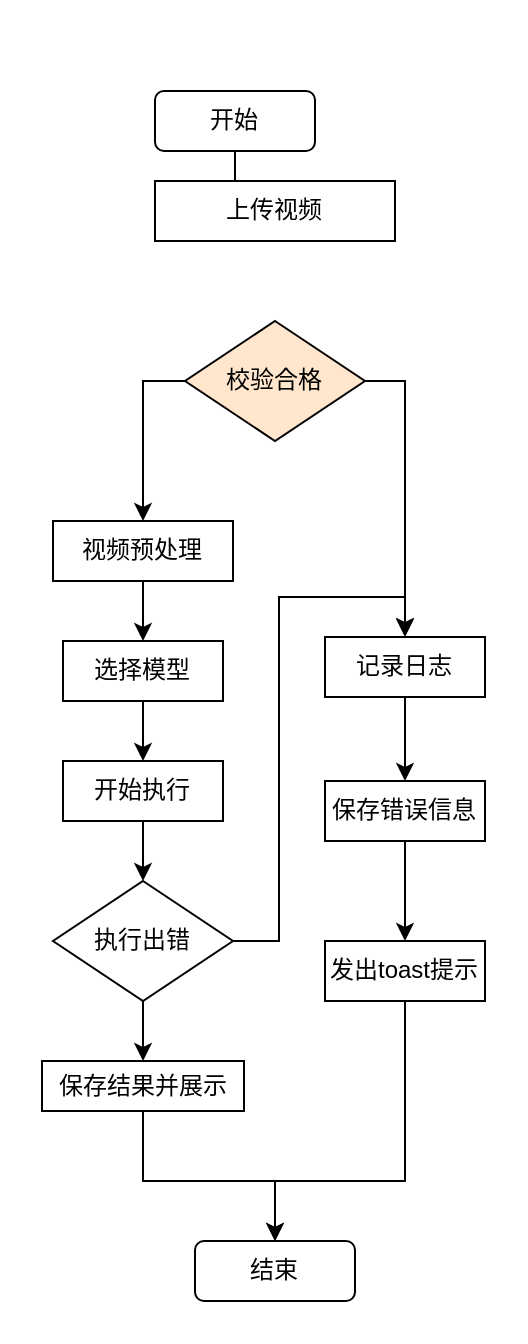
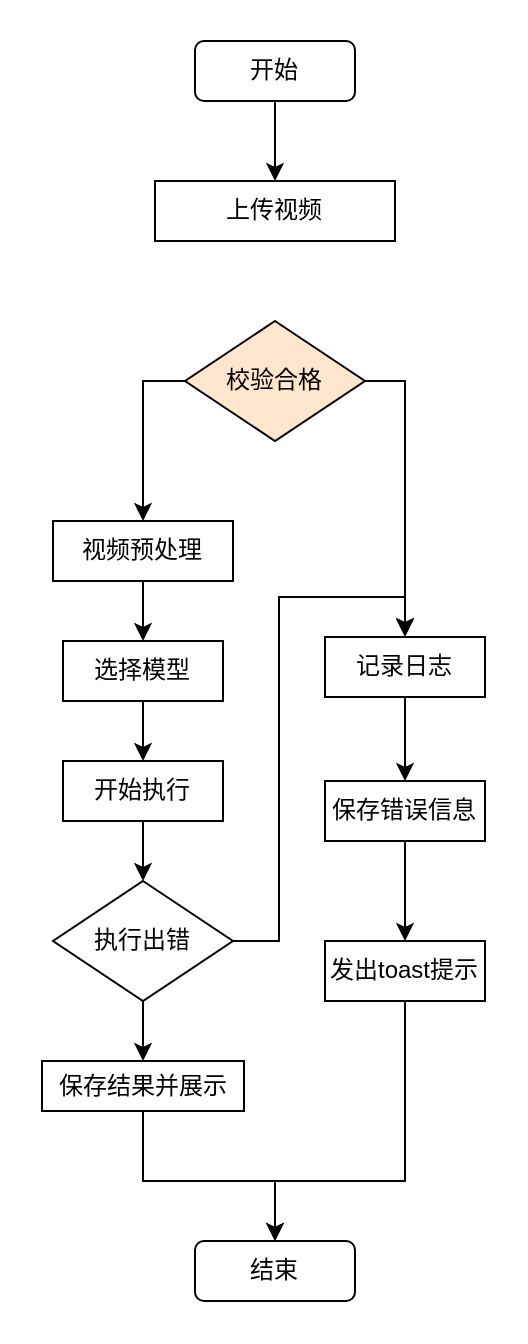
node "开始": moved (235, 121) -> (275, 71)
